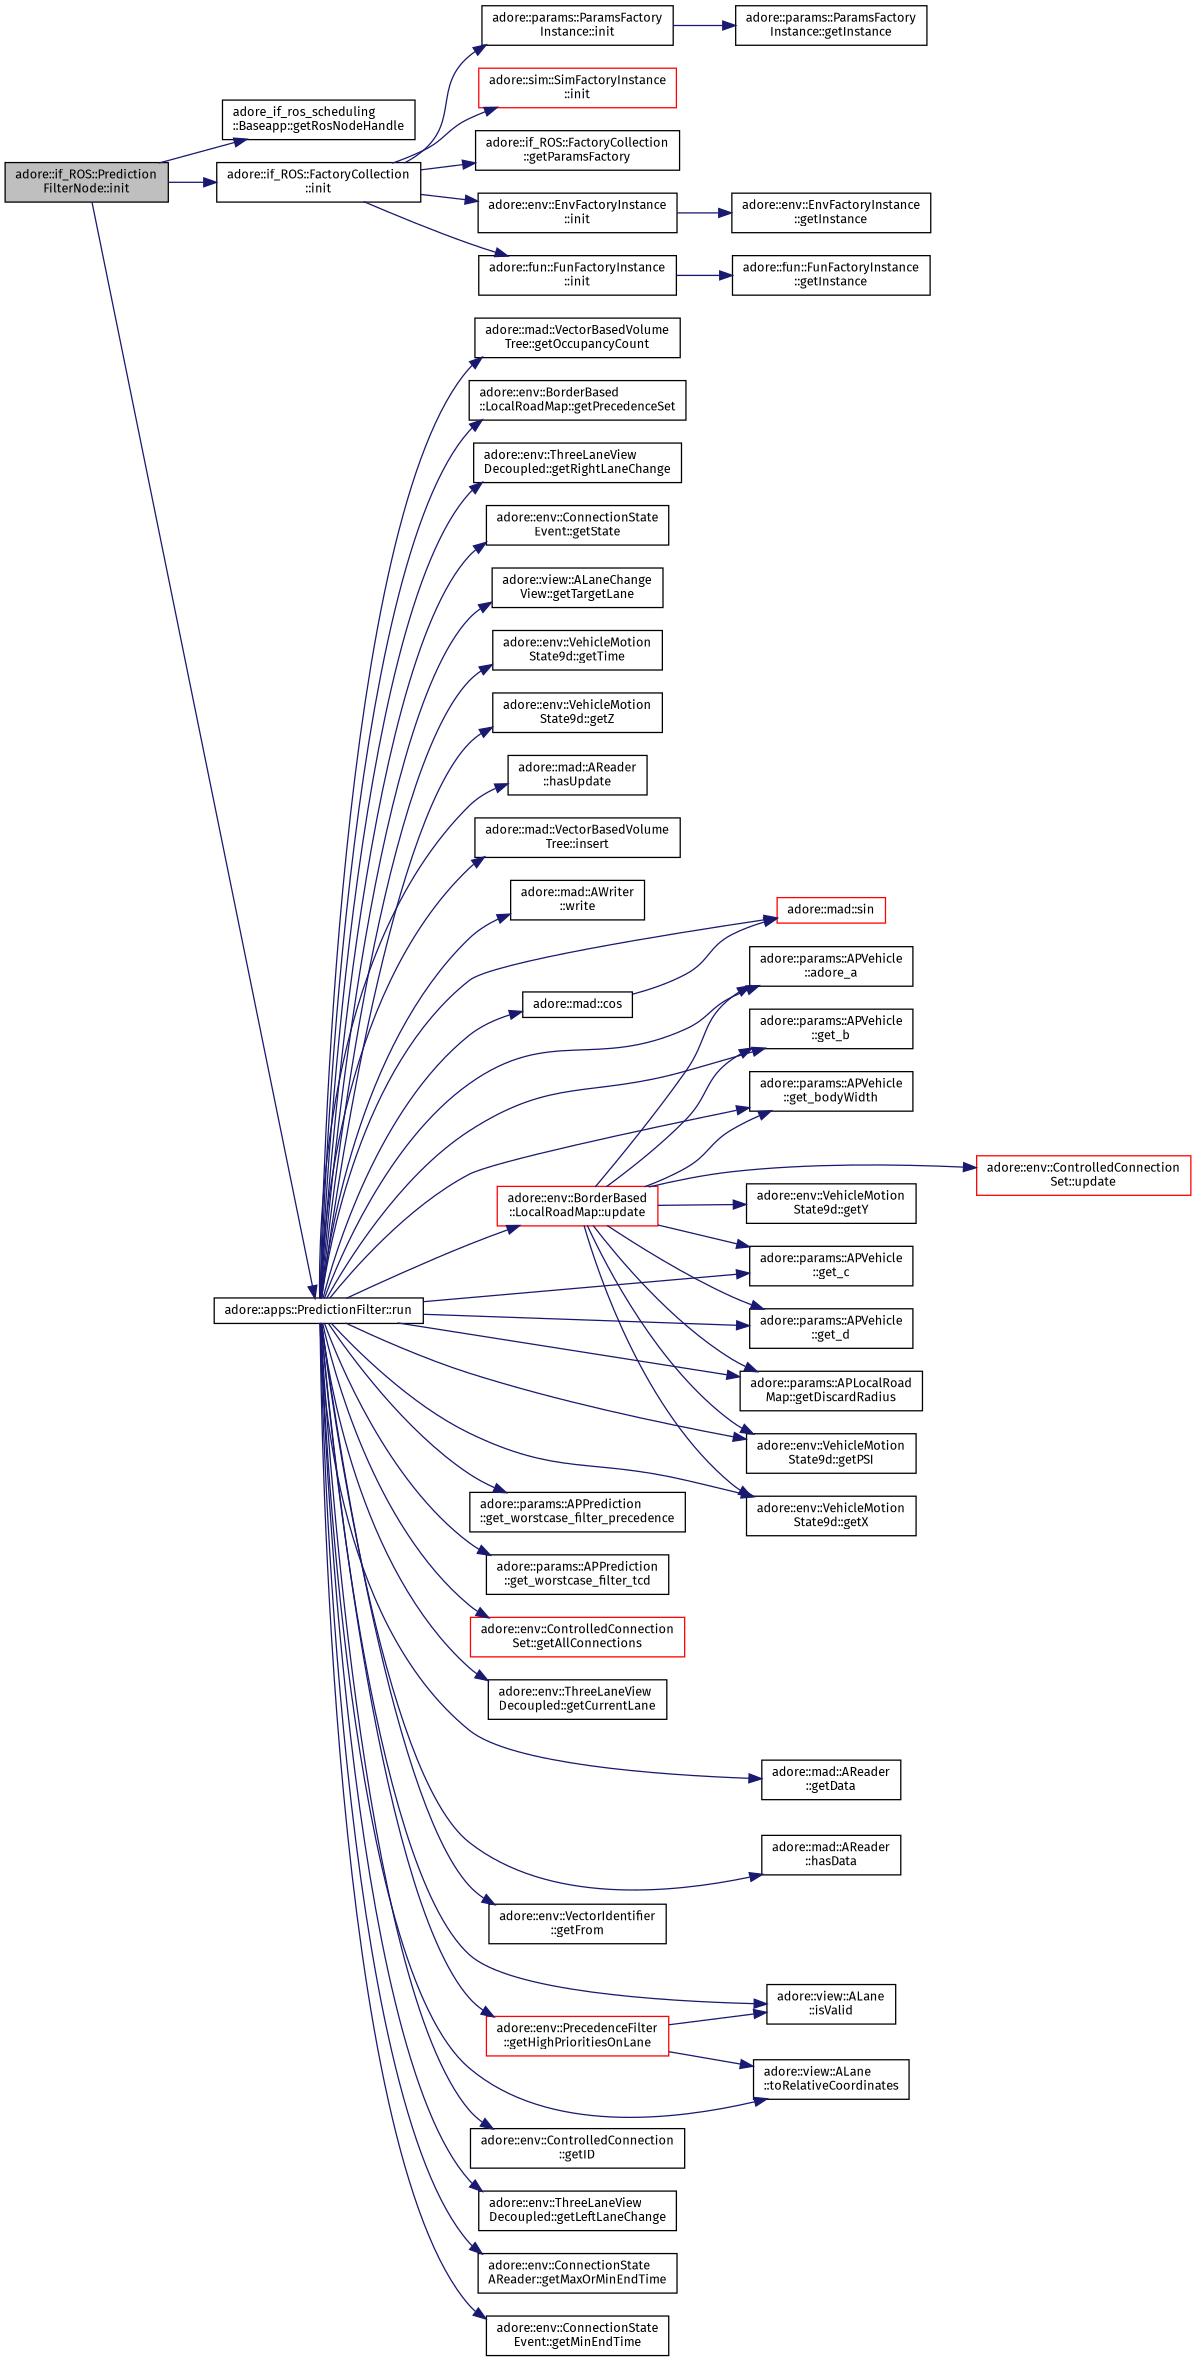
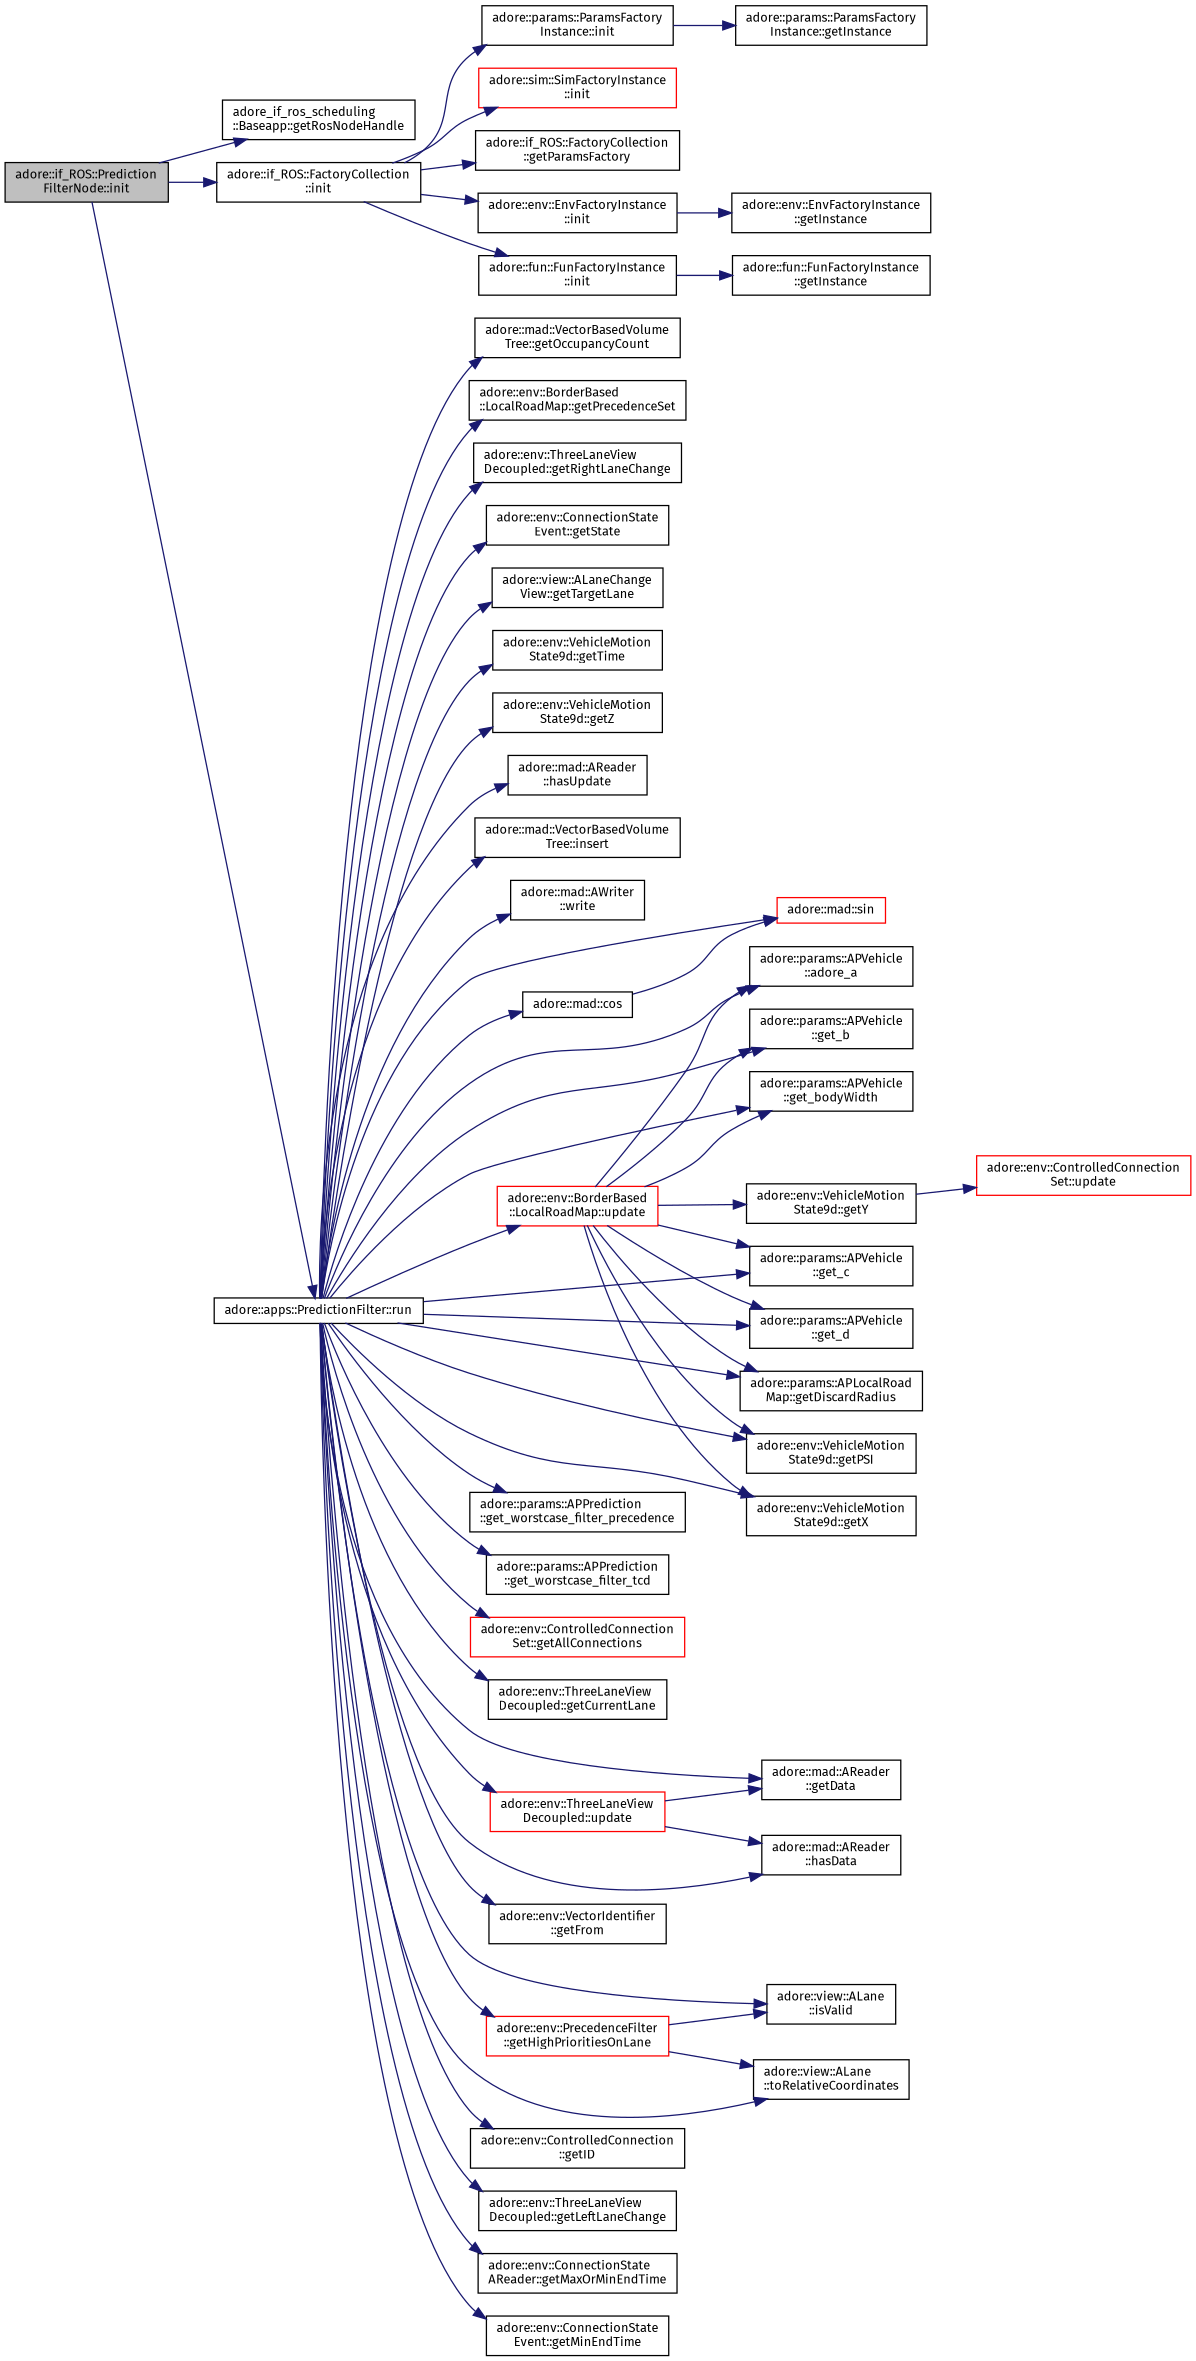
edge "adore::env::BorderBased ::LocalRoadMap::update" -> "adore::env::ControlledConnection Set::update": now "adore::env::VehicleMotion State9d::getY" -> "adore::env::ControlledConnection Set::update"
node "adore::env::ThreeLaneView Decoupled::update": added
